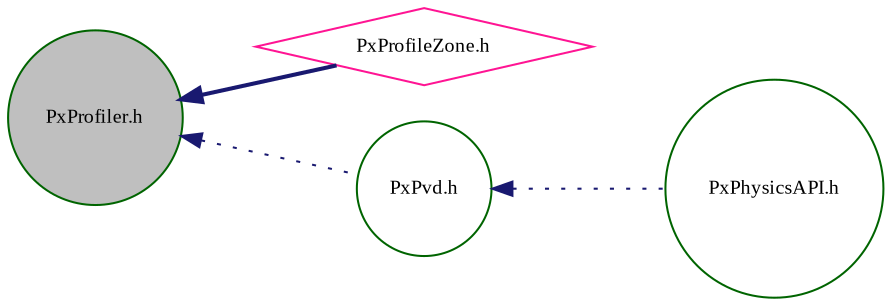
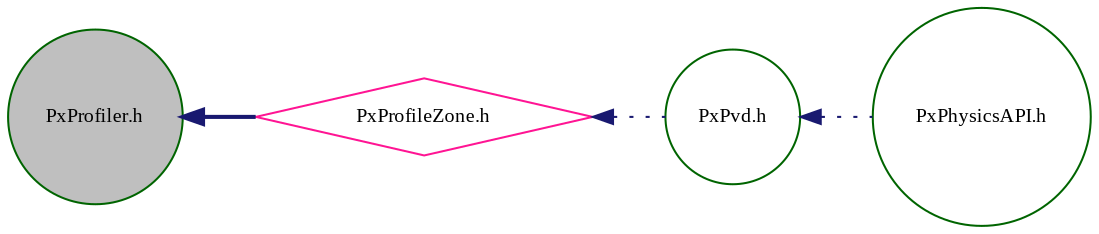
edge "PxPvd.h" -> "PxProfiler.h": now "PxPvd.h" -> "PxProfileZone.h"
